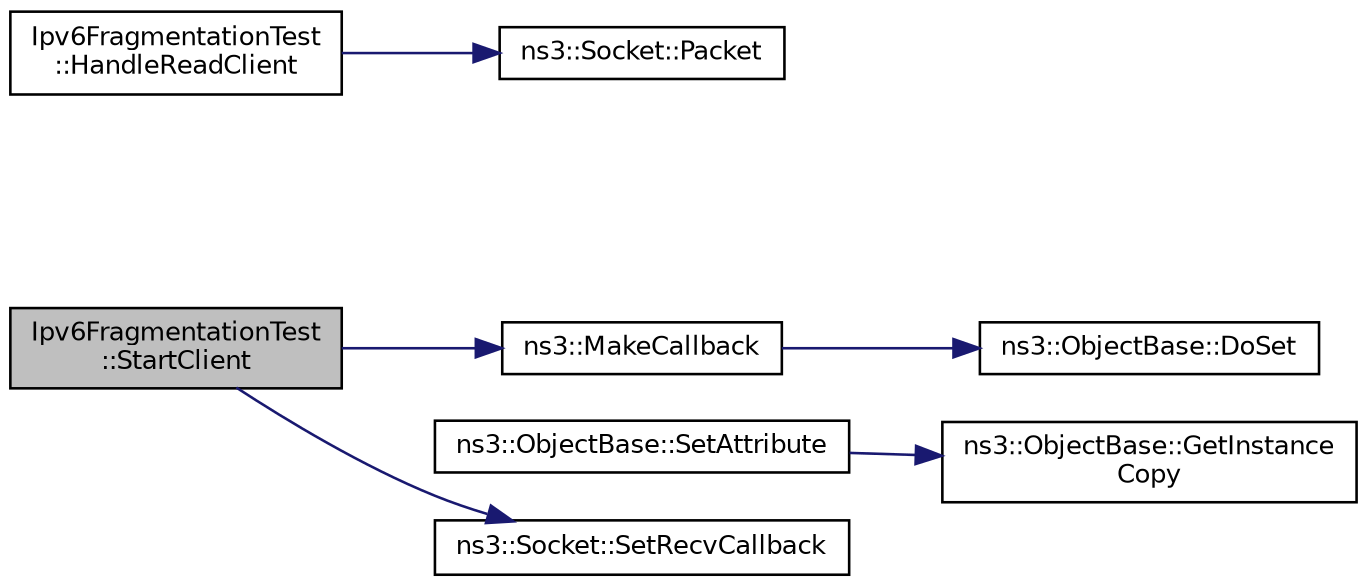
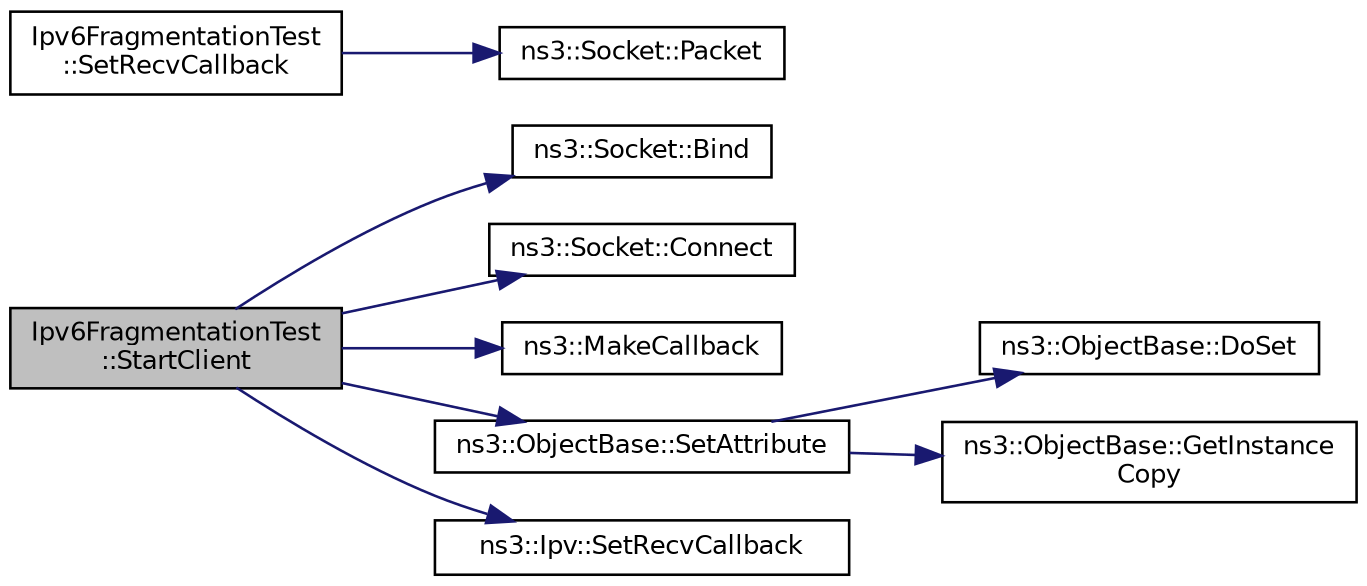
node "Ipv6FragmentationTest ::HandleReadClient": label "Ipv6FragmentationTest ::HandleReadClient" -> "Ipv6FragmentationTest ::SetRecvCallback"
node "ns3::Socket::Bind": added
node "ns3::Socket::Connect": added
edge "ns3::MakeCallback" -> "ns3::ObjectBase::DoSet": now "ns3::ObjectBase::SetAttribute" -> "ns3::ObjectBase::DoSet"
edge "Ipv6FragmentationTest ::StartClient" -> "ns3::ObjectBase::SetAttribute": added
node "ns3::Socket::SetRecvCallback": label "ns3::Socket::SetRecvCallback" -> "ns3::Ipv::SetRecvCallback"
